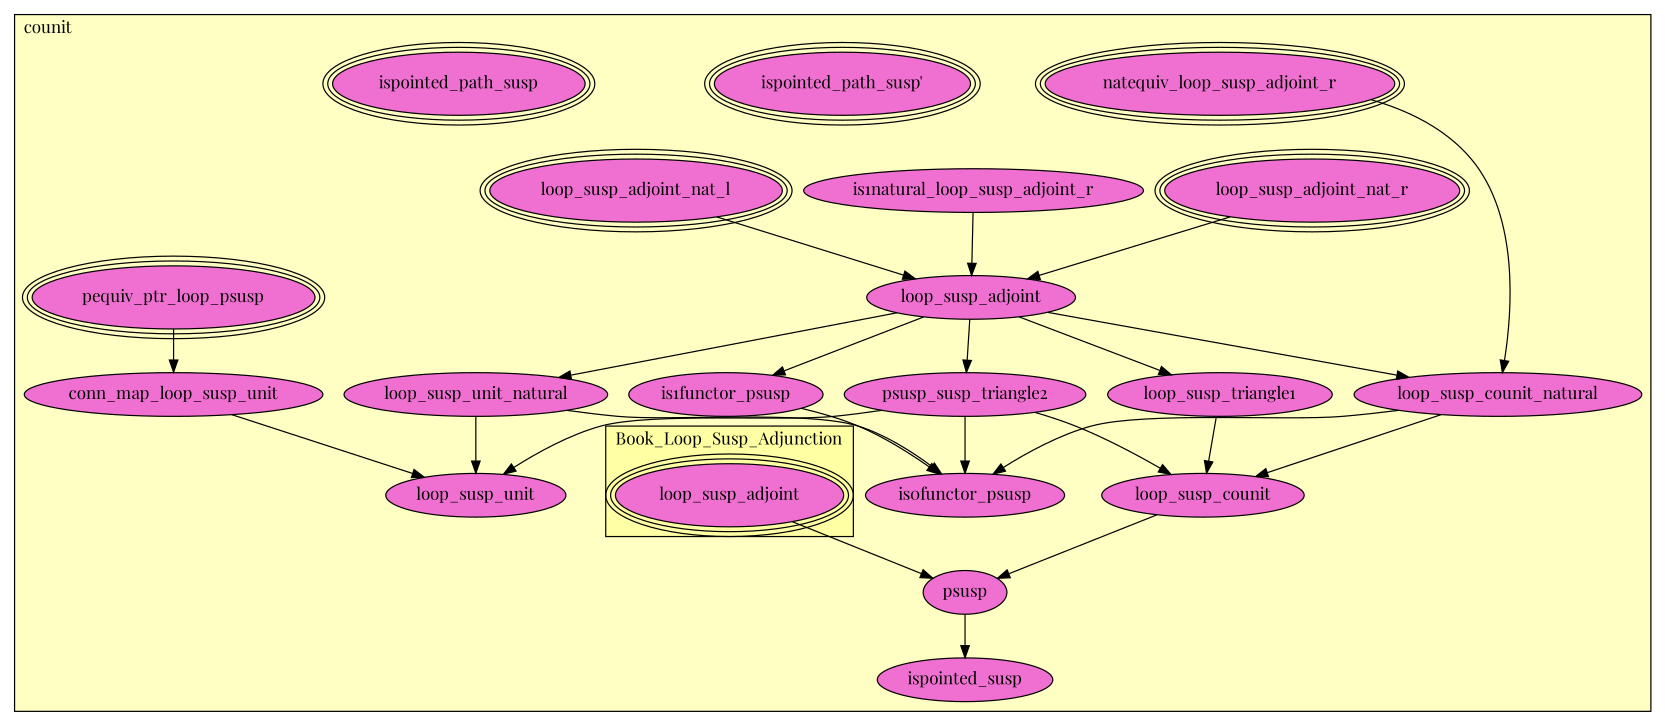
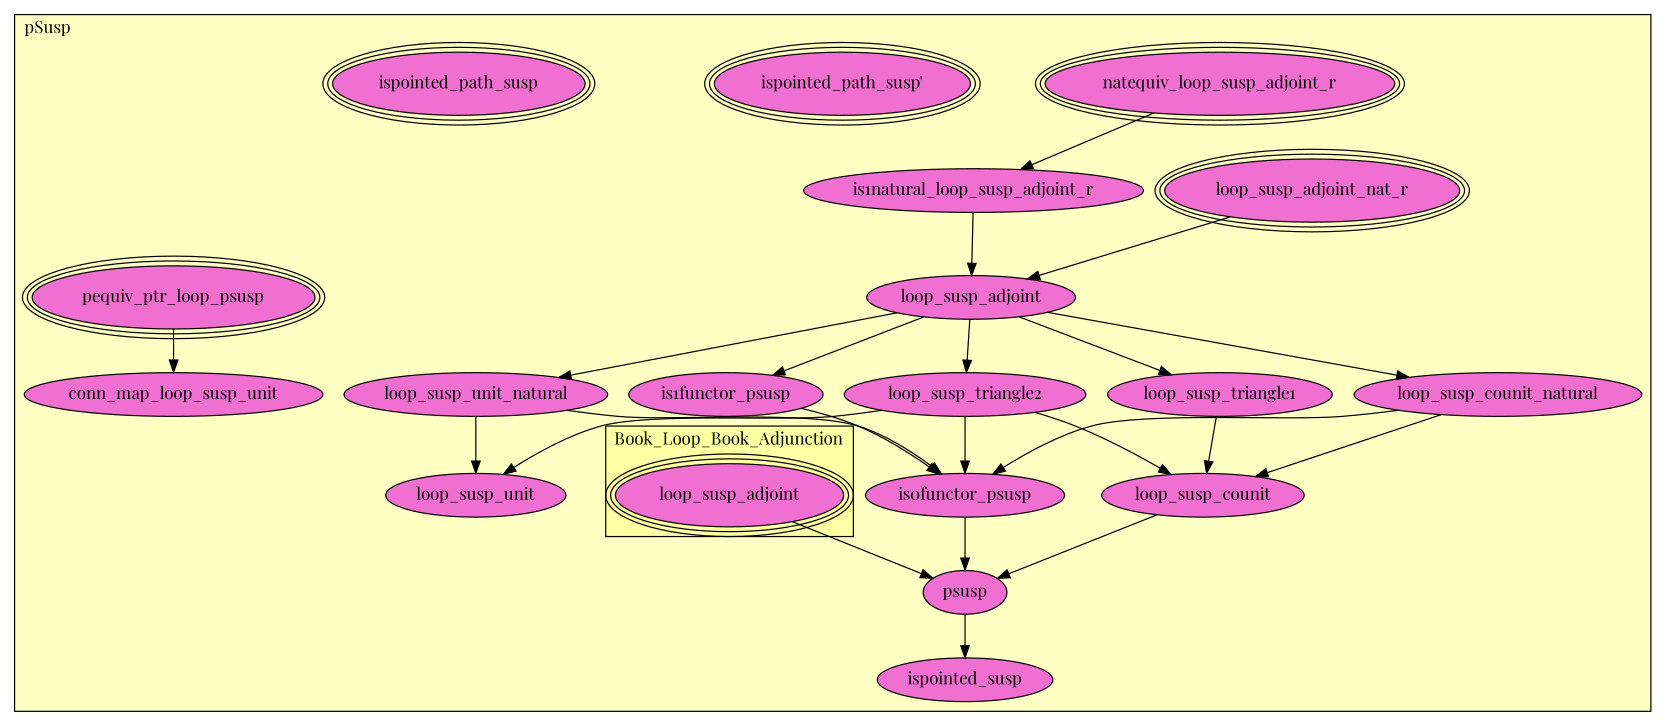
cluster "counit": label "counit" -> "pSusp"
node "loop_susp_adjoint_nat_l": removed
edge "natequiv_loop_susp_adjoint_r" -> "loop_susp_counit_natural": now "natequiv_loop_susp_adjoint_r" -> "is1natural_loop_susp_adjoint_r"
node "psusp_susp_triangle2": label "psusp_susp_triangle2" -> "loop_susp_triangle2"
cluster "Book_Loop_Susp_Adjunction": label "Book_Loop_Susp_Adjunction" -> "Book_Loop_Book_Adjunction"
edge "conn_map_loop_susp_unit" -> "loop_susp_unit": removed
edge "is0functor_psusp" -> "psusp": added
